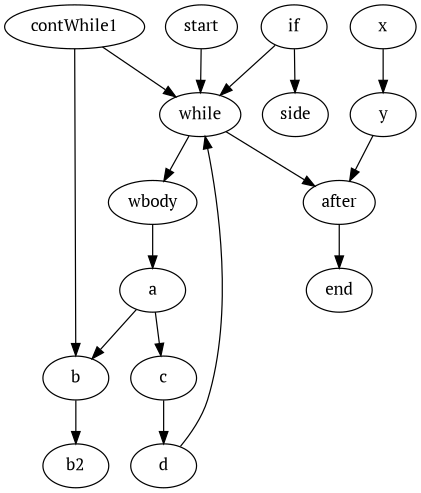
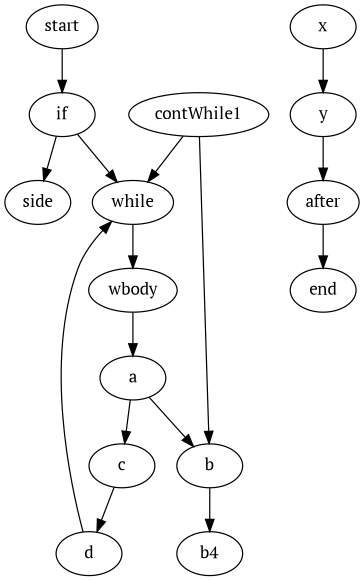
edge "start" -> "while": now "start" -> "if"
edge "while" -> "after": removed
node "b2": label "b2" -> "b4"
